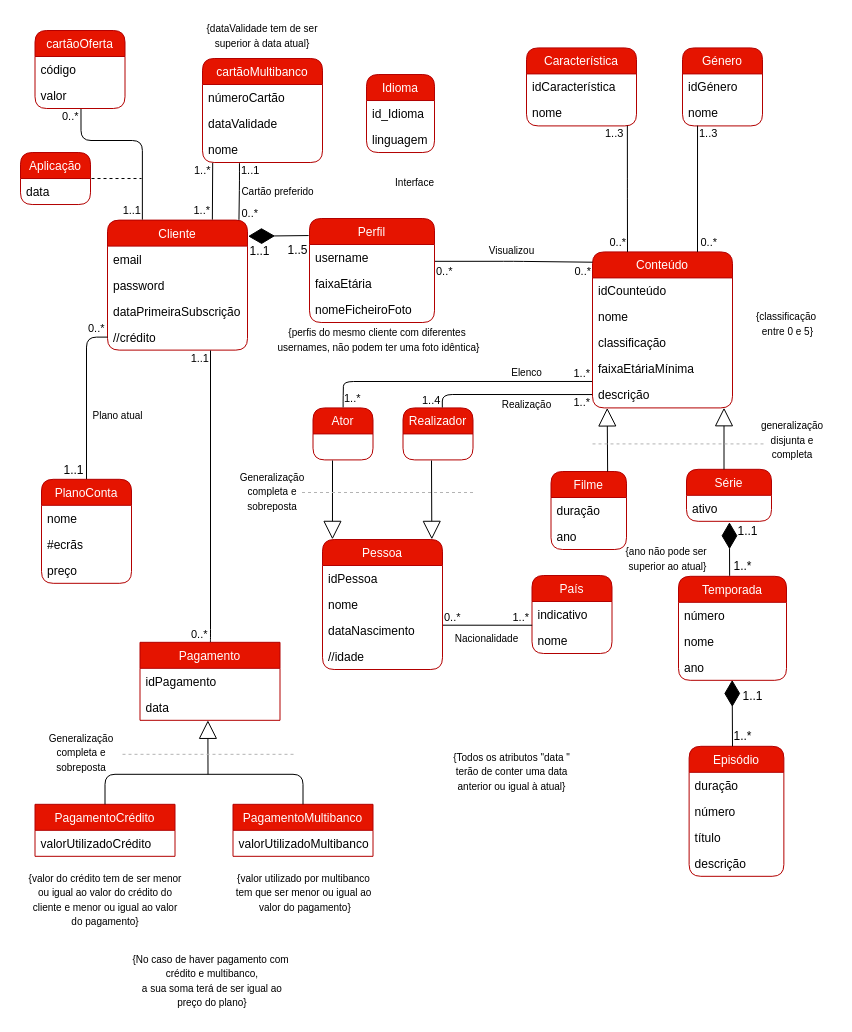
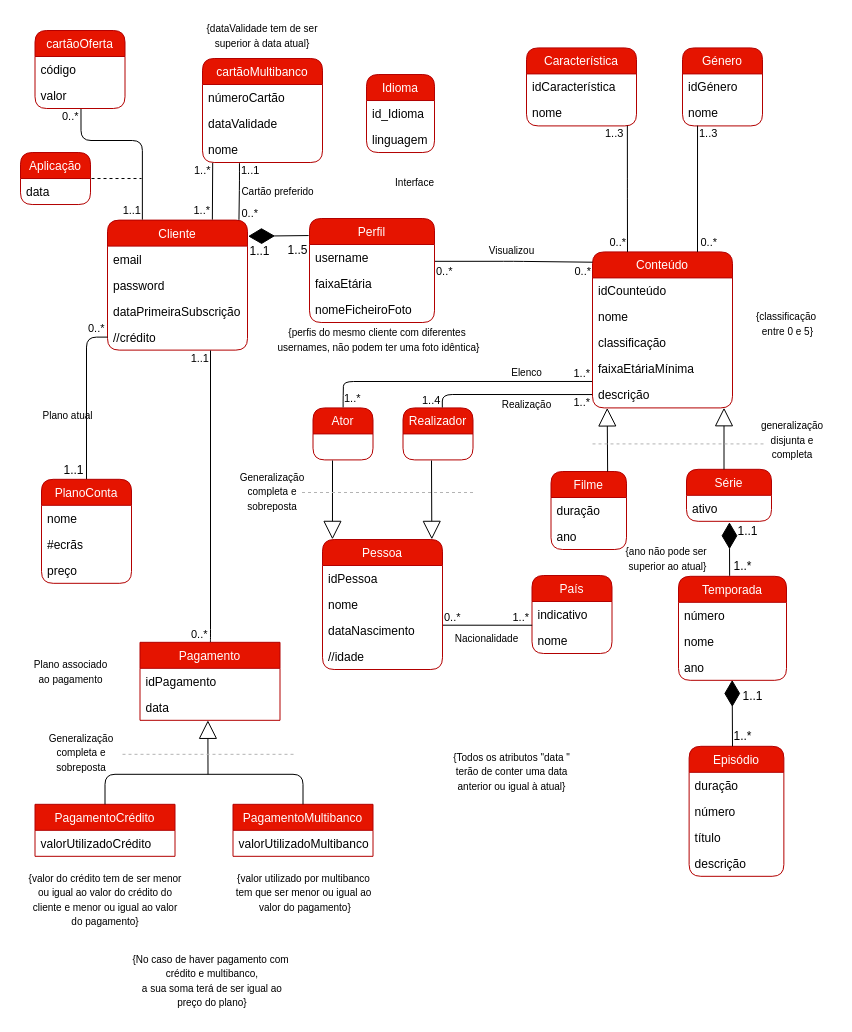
node "Plano atual": moved (118, 416) -> (68, 416)
node "Plano associado ao pagamento": added
